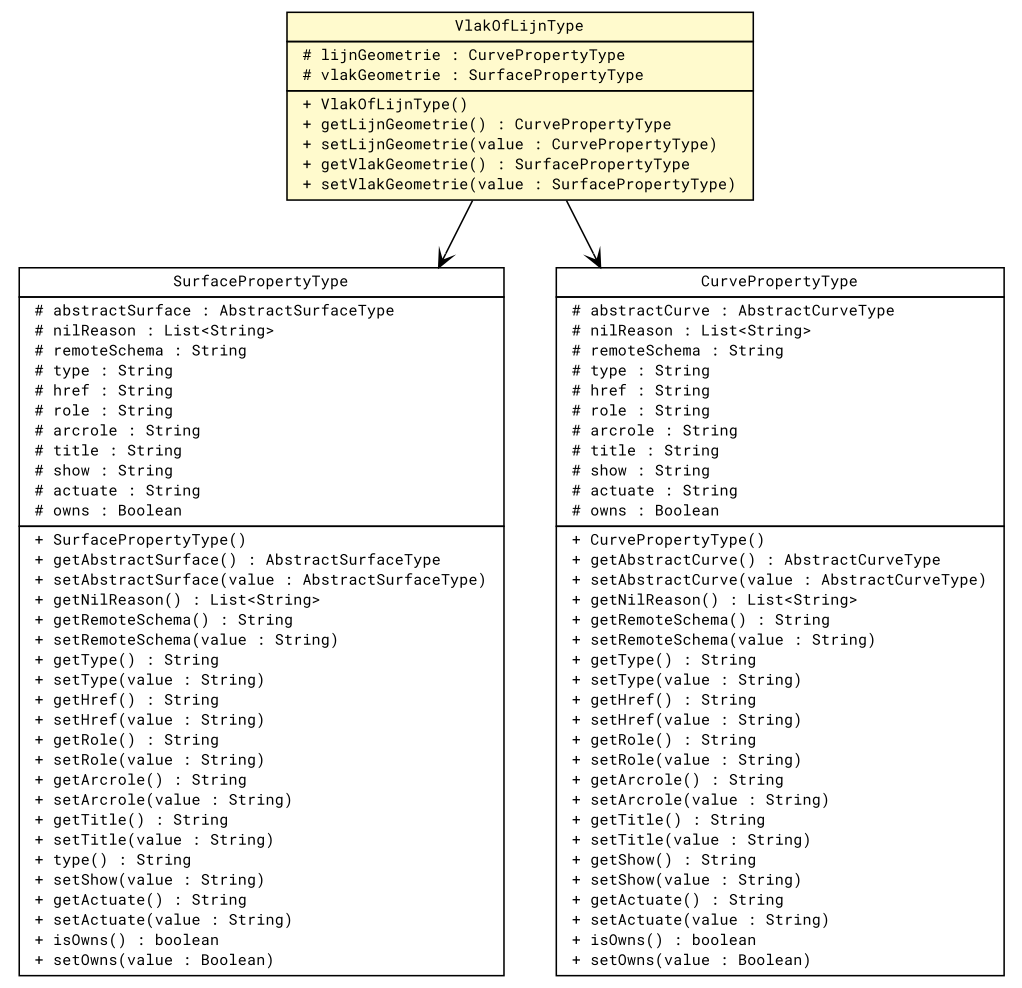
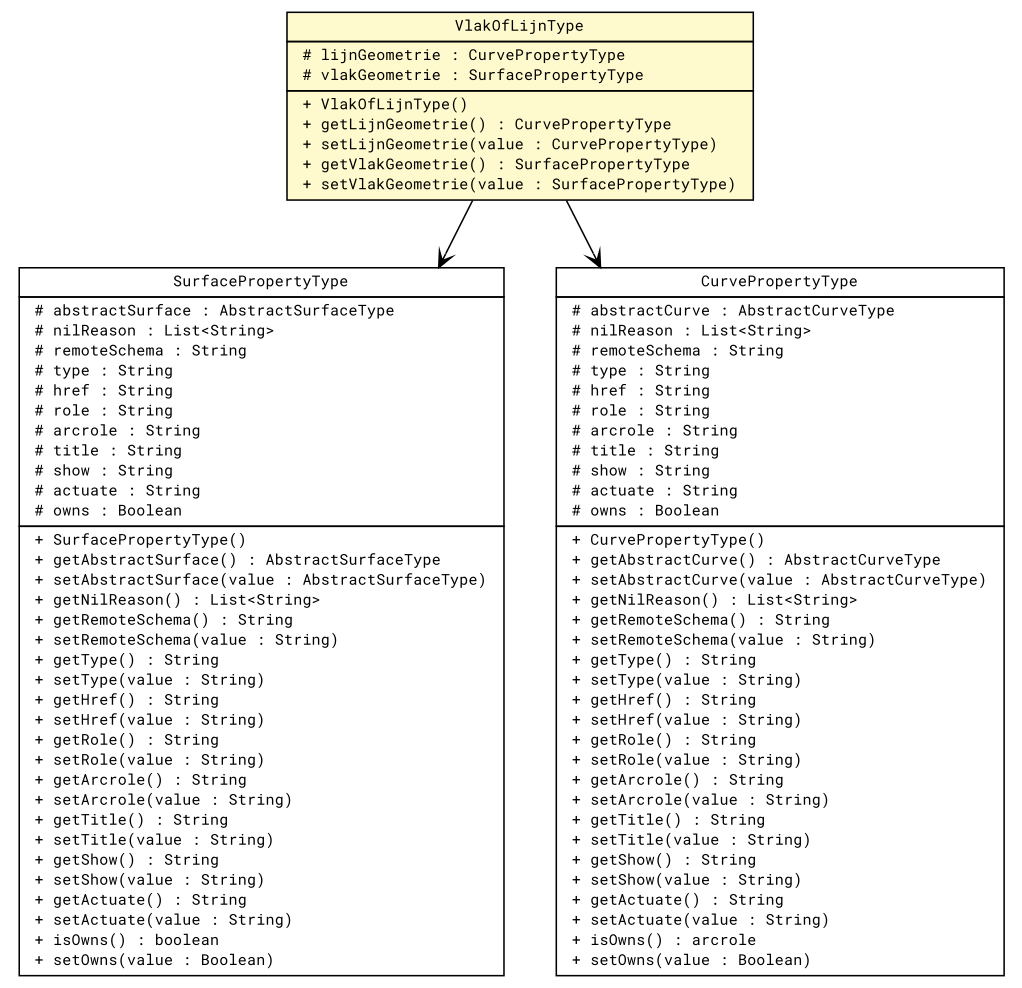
node "SurfacePropertyType": text "+ type() : String" -> "+ getShow() : String"
node "CurvePropertyType": text "+ isOwns() : boolean" -> "+ isOwns() : arcrole"
